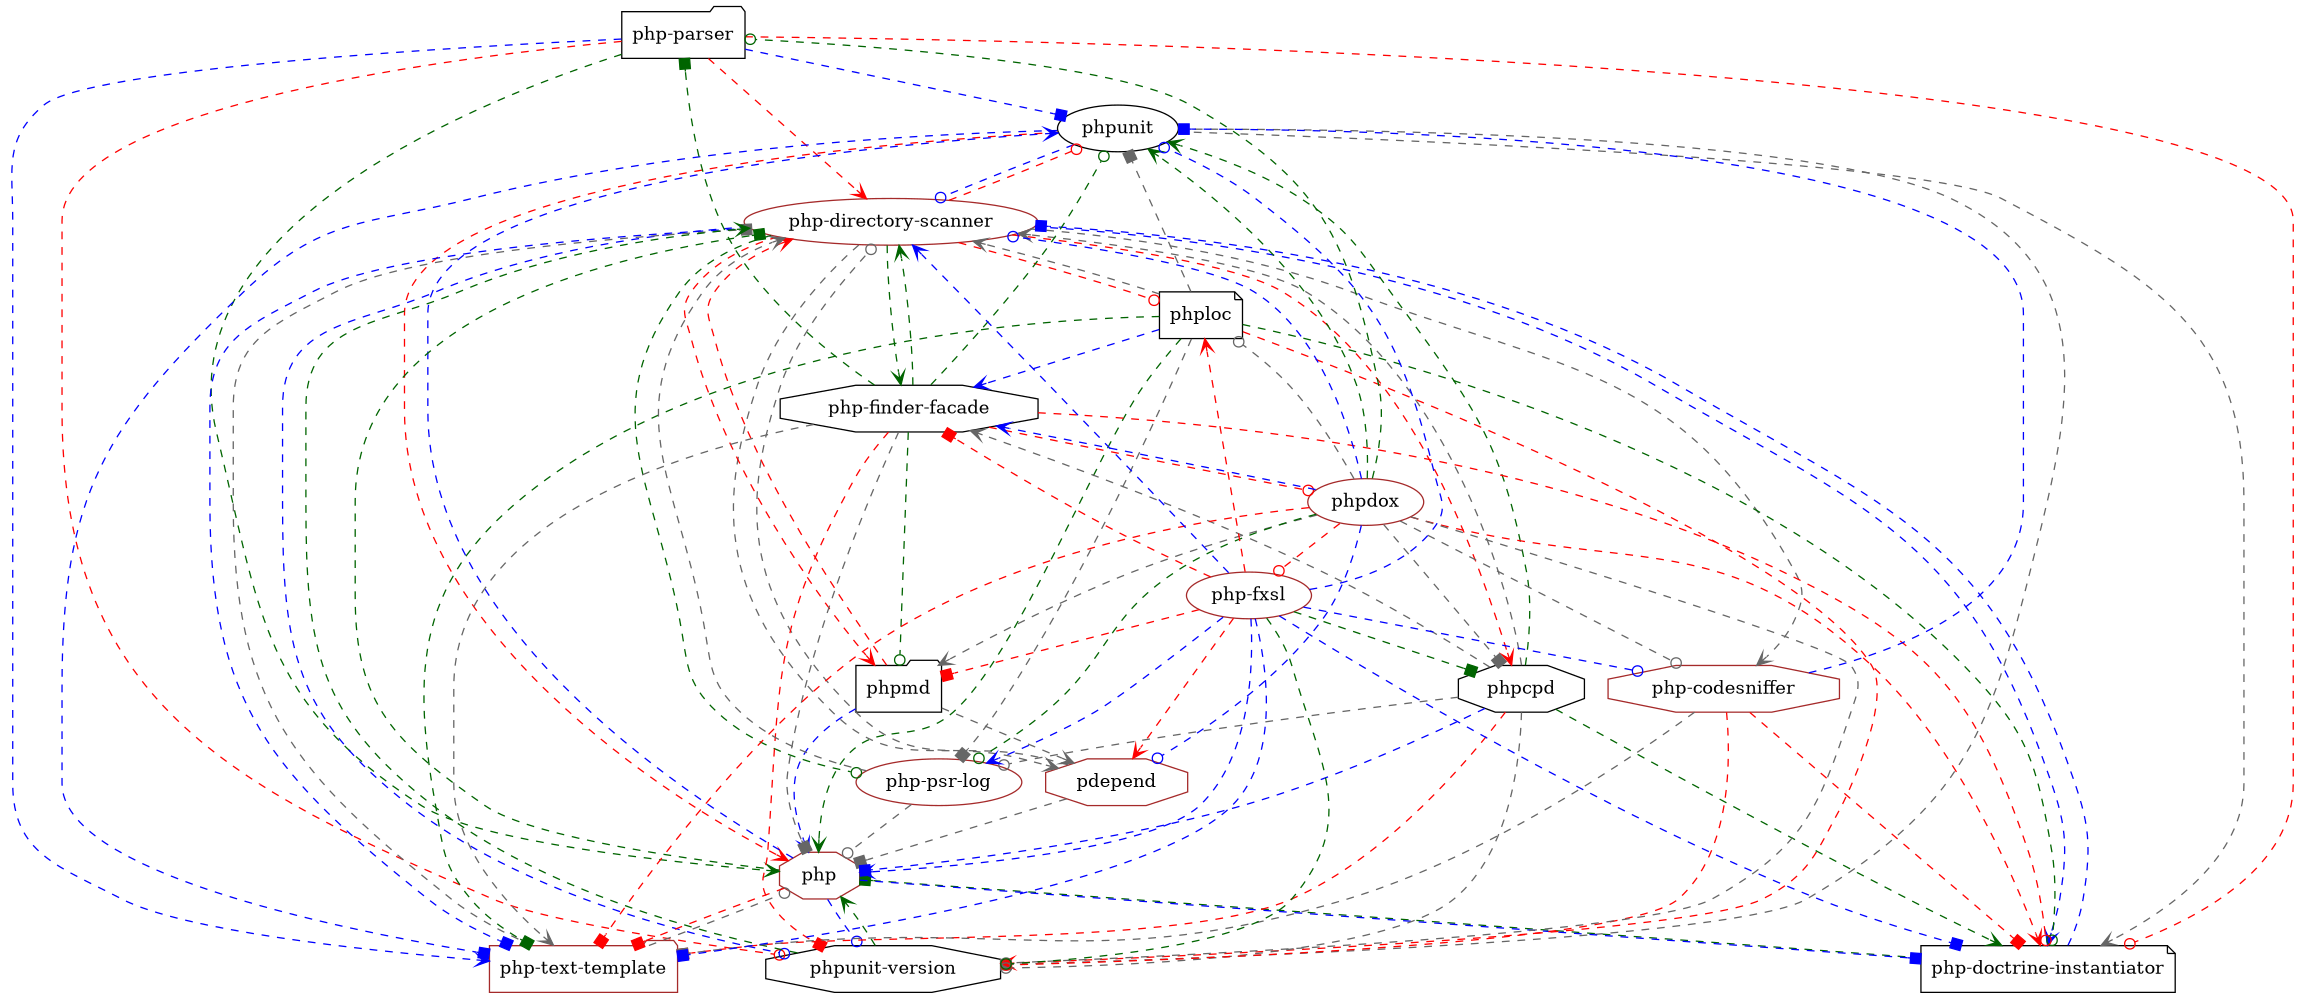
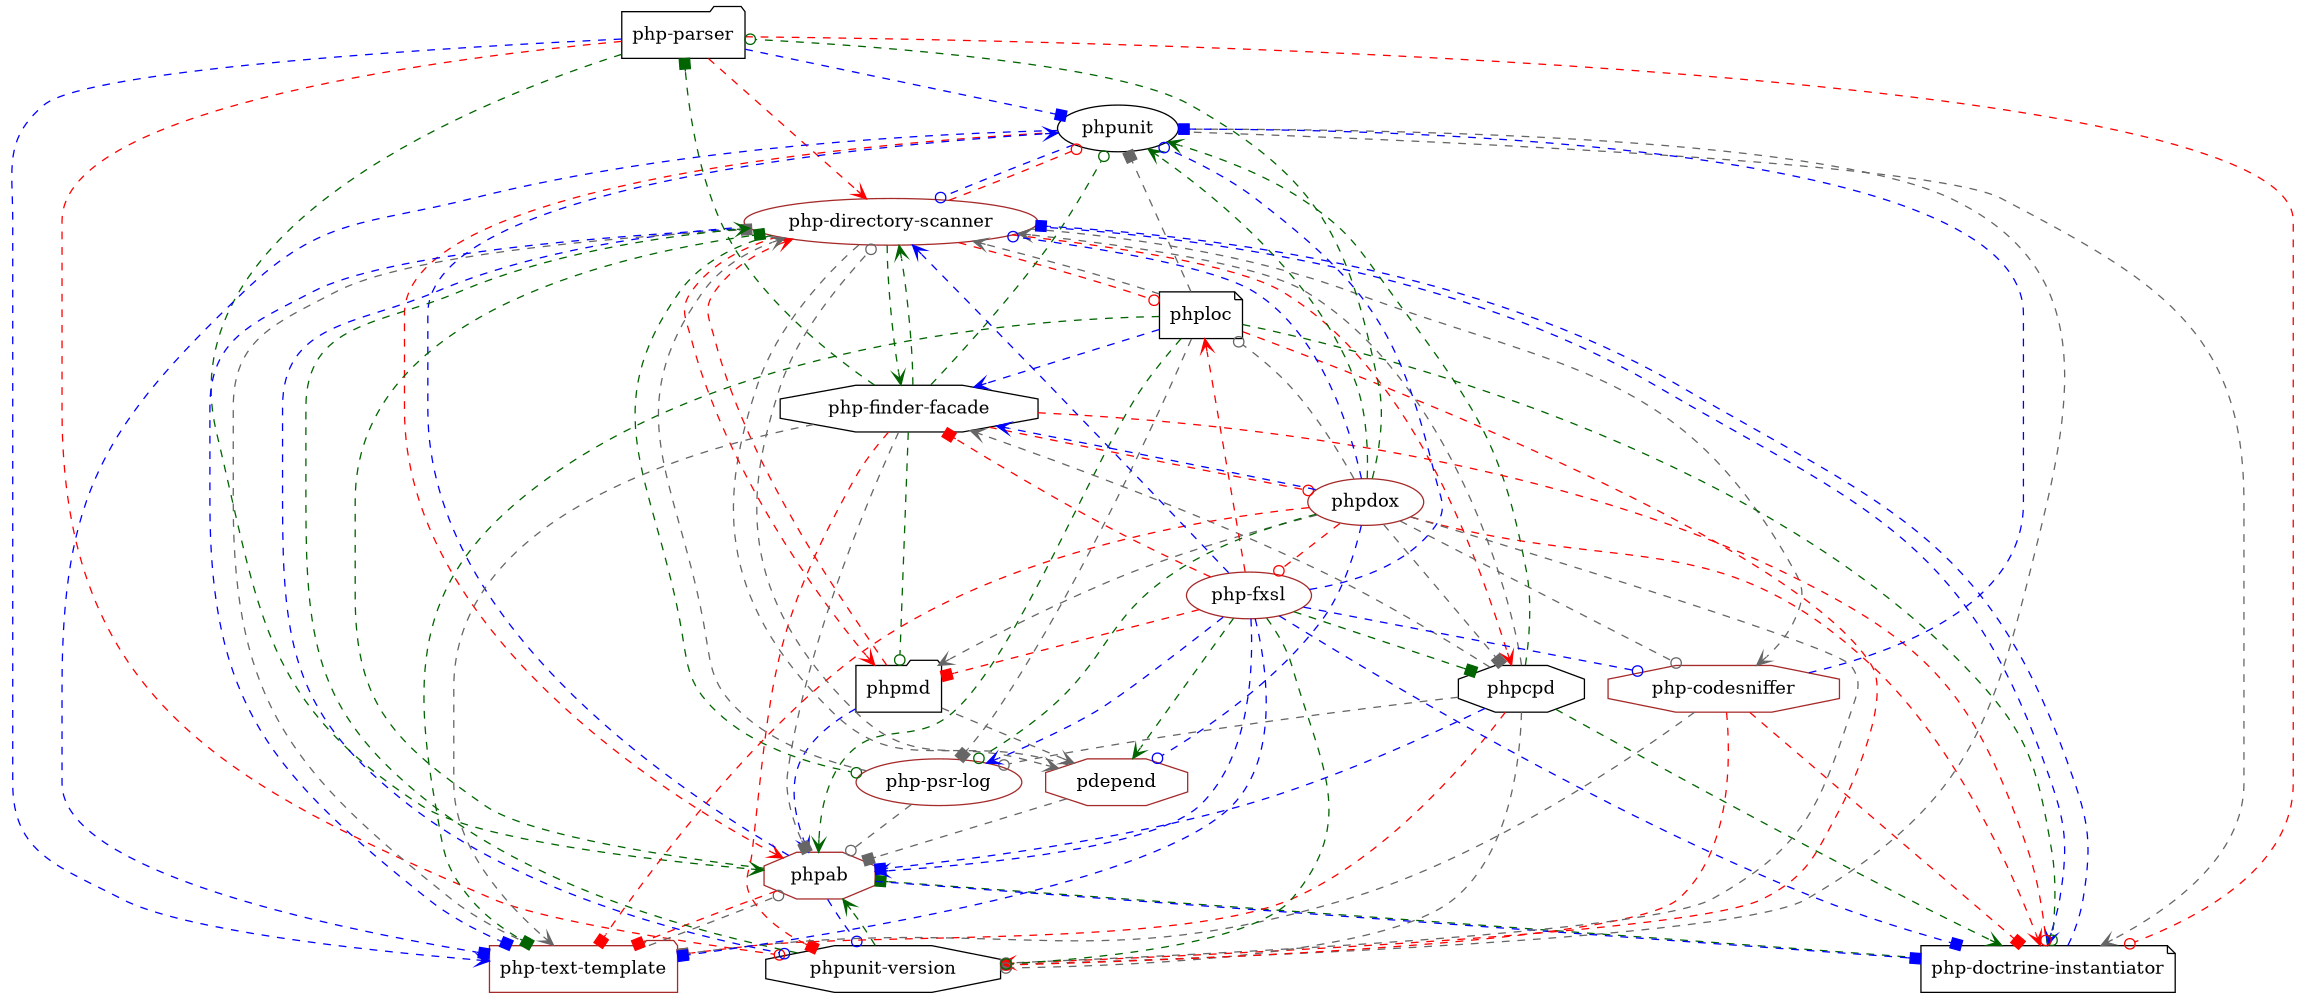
edge "php-fxsl" -> "pdepend": color red -> darkgreen
node "php": label "php" -> "phpab"
